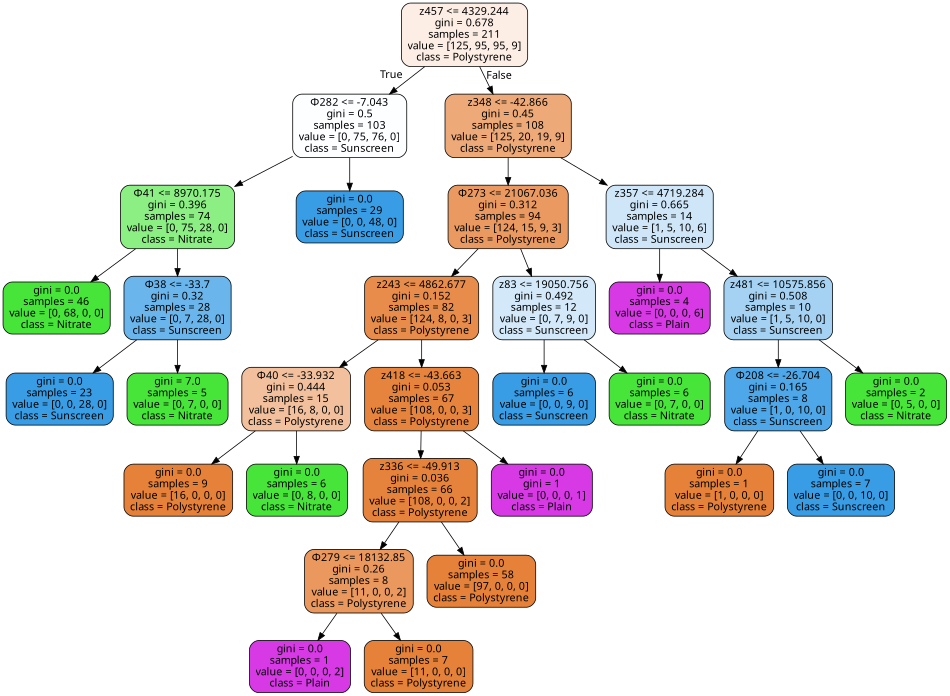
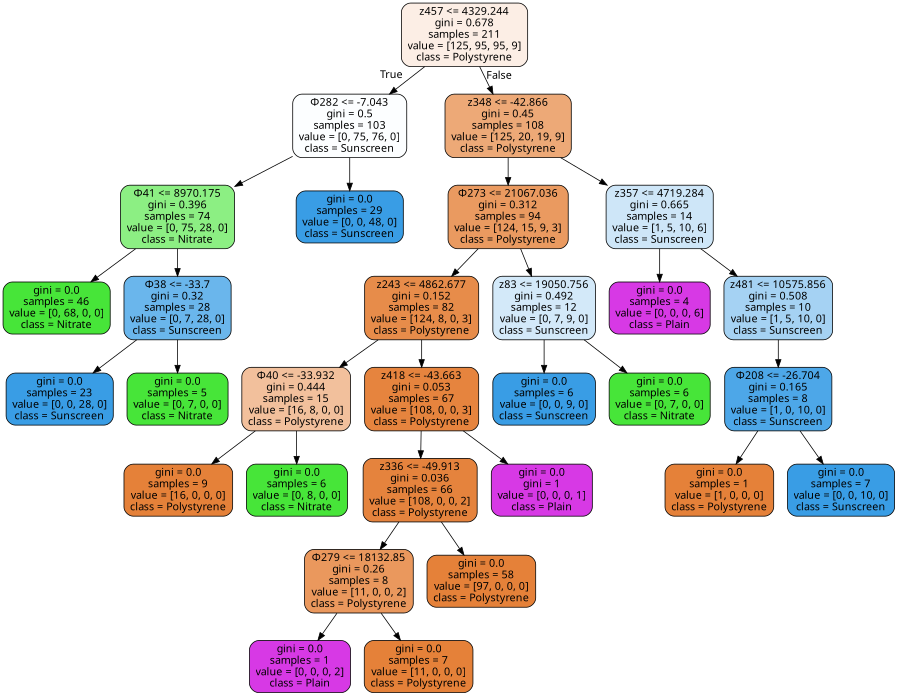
node "gini = 7.0 samples = 5 value = [0, 7, 0, 0] class = Nitrate": label "gini = 7.0 samples = 5 value = [0, 7, 0, 0] class = Nitrate" -> "gini = 0.0 samples = 5 value = [0, 7, 0, 0] class = Nitrate"
node "gini = 0.0 samples = 2 value = [0, 5, 0, 0] class = Nitrate": removed
